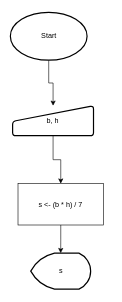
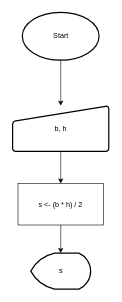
node "Start": moved (49, 36) -> (61, 36)
node "b, h": size 81x30 -> 96x46
node "s <- (b * h) / 7": label "s <- (b * h) / 7" -> "s <- (b * h) / 2"
